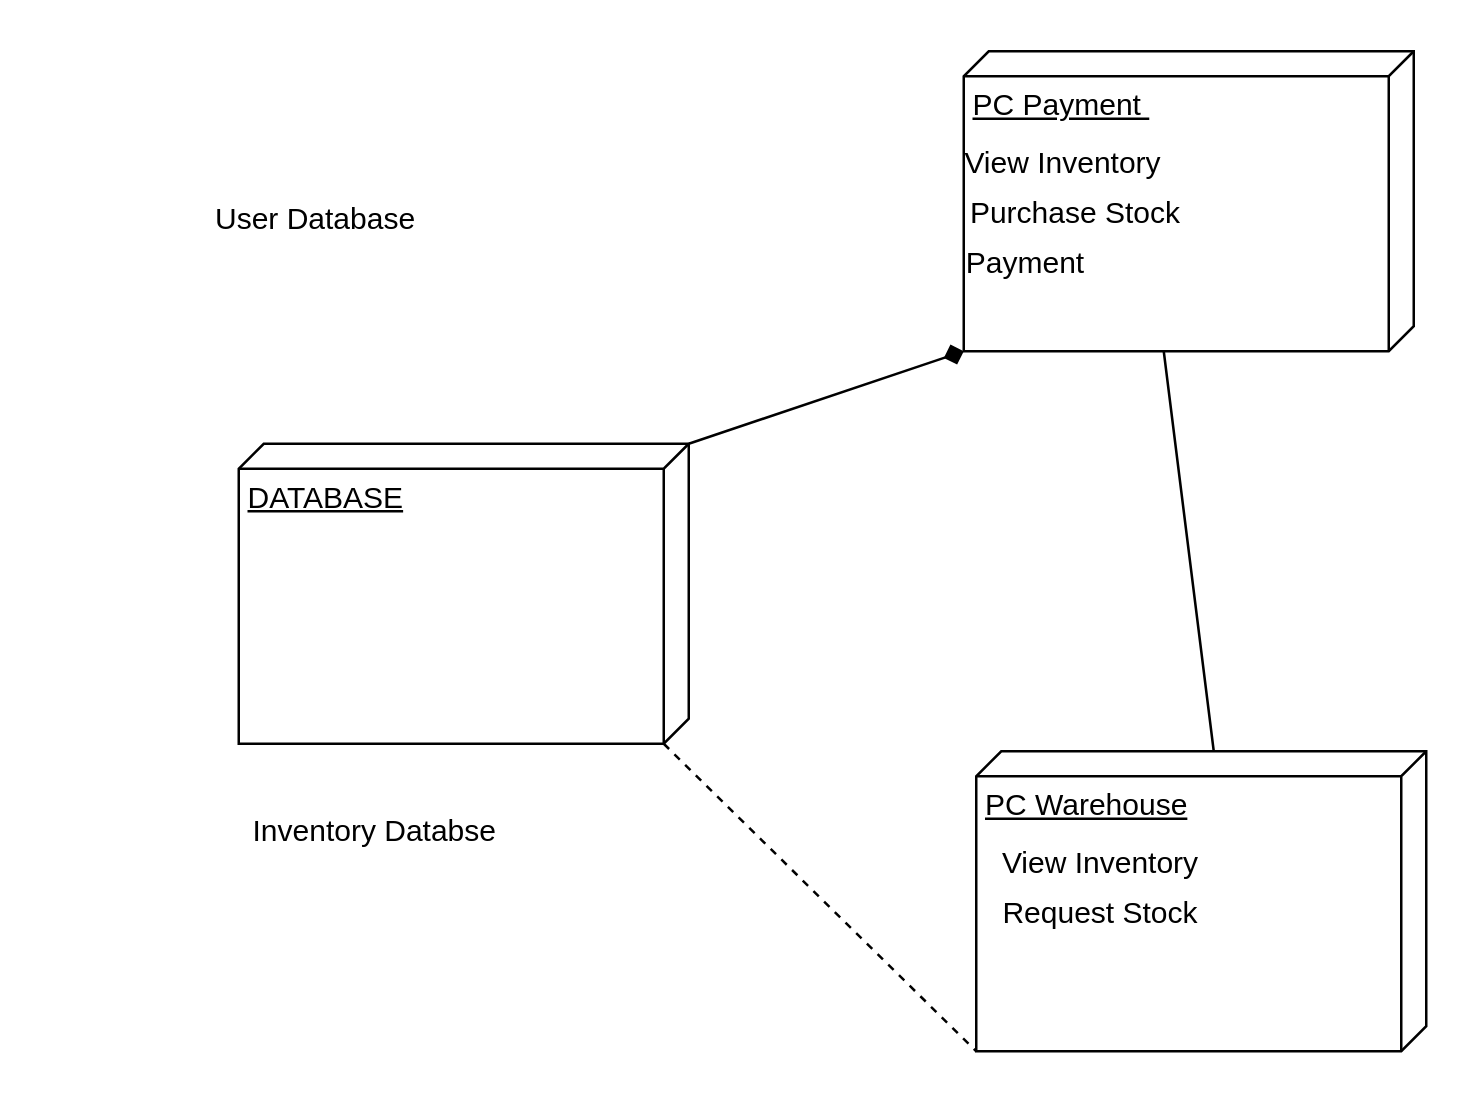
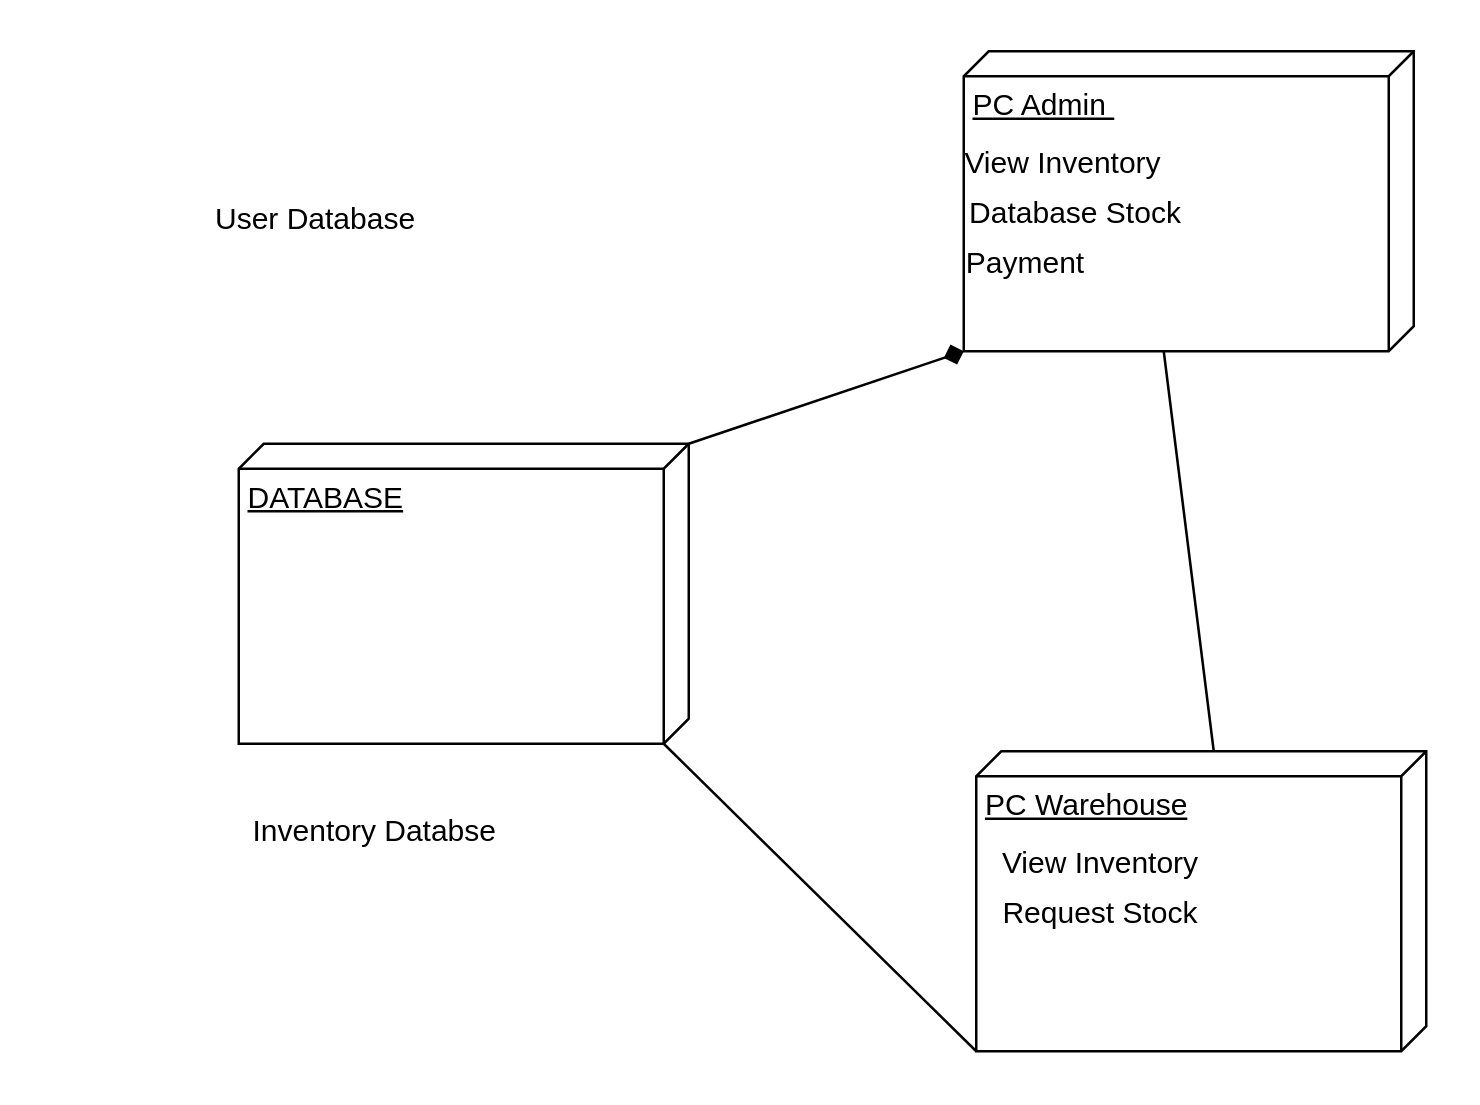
node "PC Payment": label "PC Payment" -> "PC Admin"
node "Purchase Stock": label "Purchase Stock" -> "Database Stock"
edge "DATABASE" -- "PC Warehouse": style dashed -> solid
